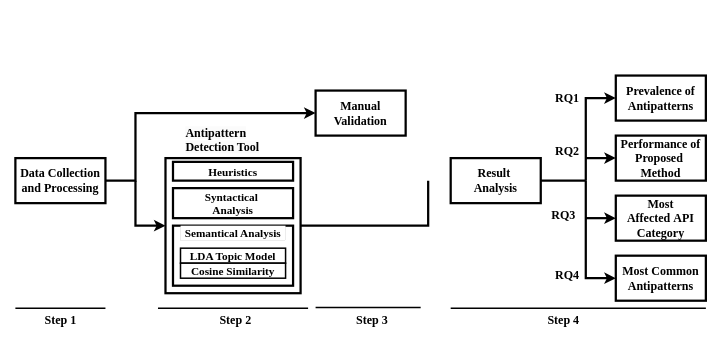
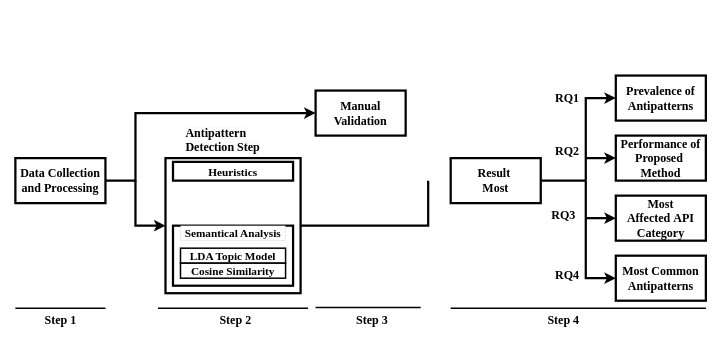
node "Antipattern Detection Tool": label "Antipattern Detection Tool" -> "Antipattern Detection Step"
node "Result Analysis": label "Result Analysis" -> "Result Most"
node "Syntactical Analysis": removed
